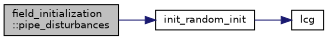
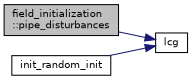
edge "field_initialization ::pipe_disturbances" -> "init_random_init": now "field_initialization ::pipe_disturbances" -> "lcg"
